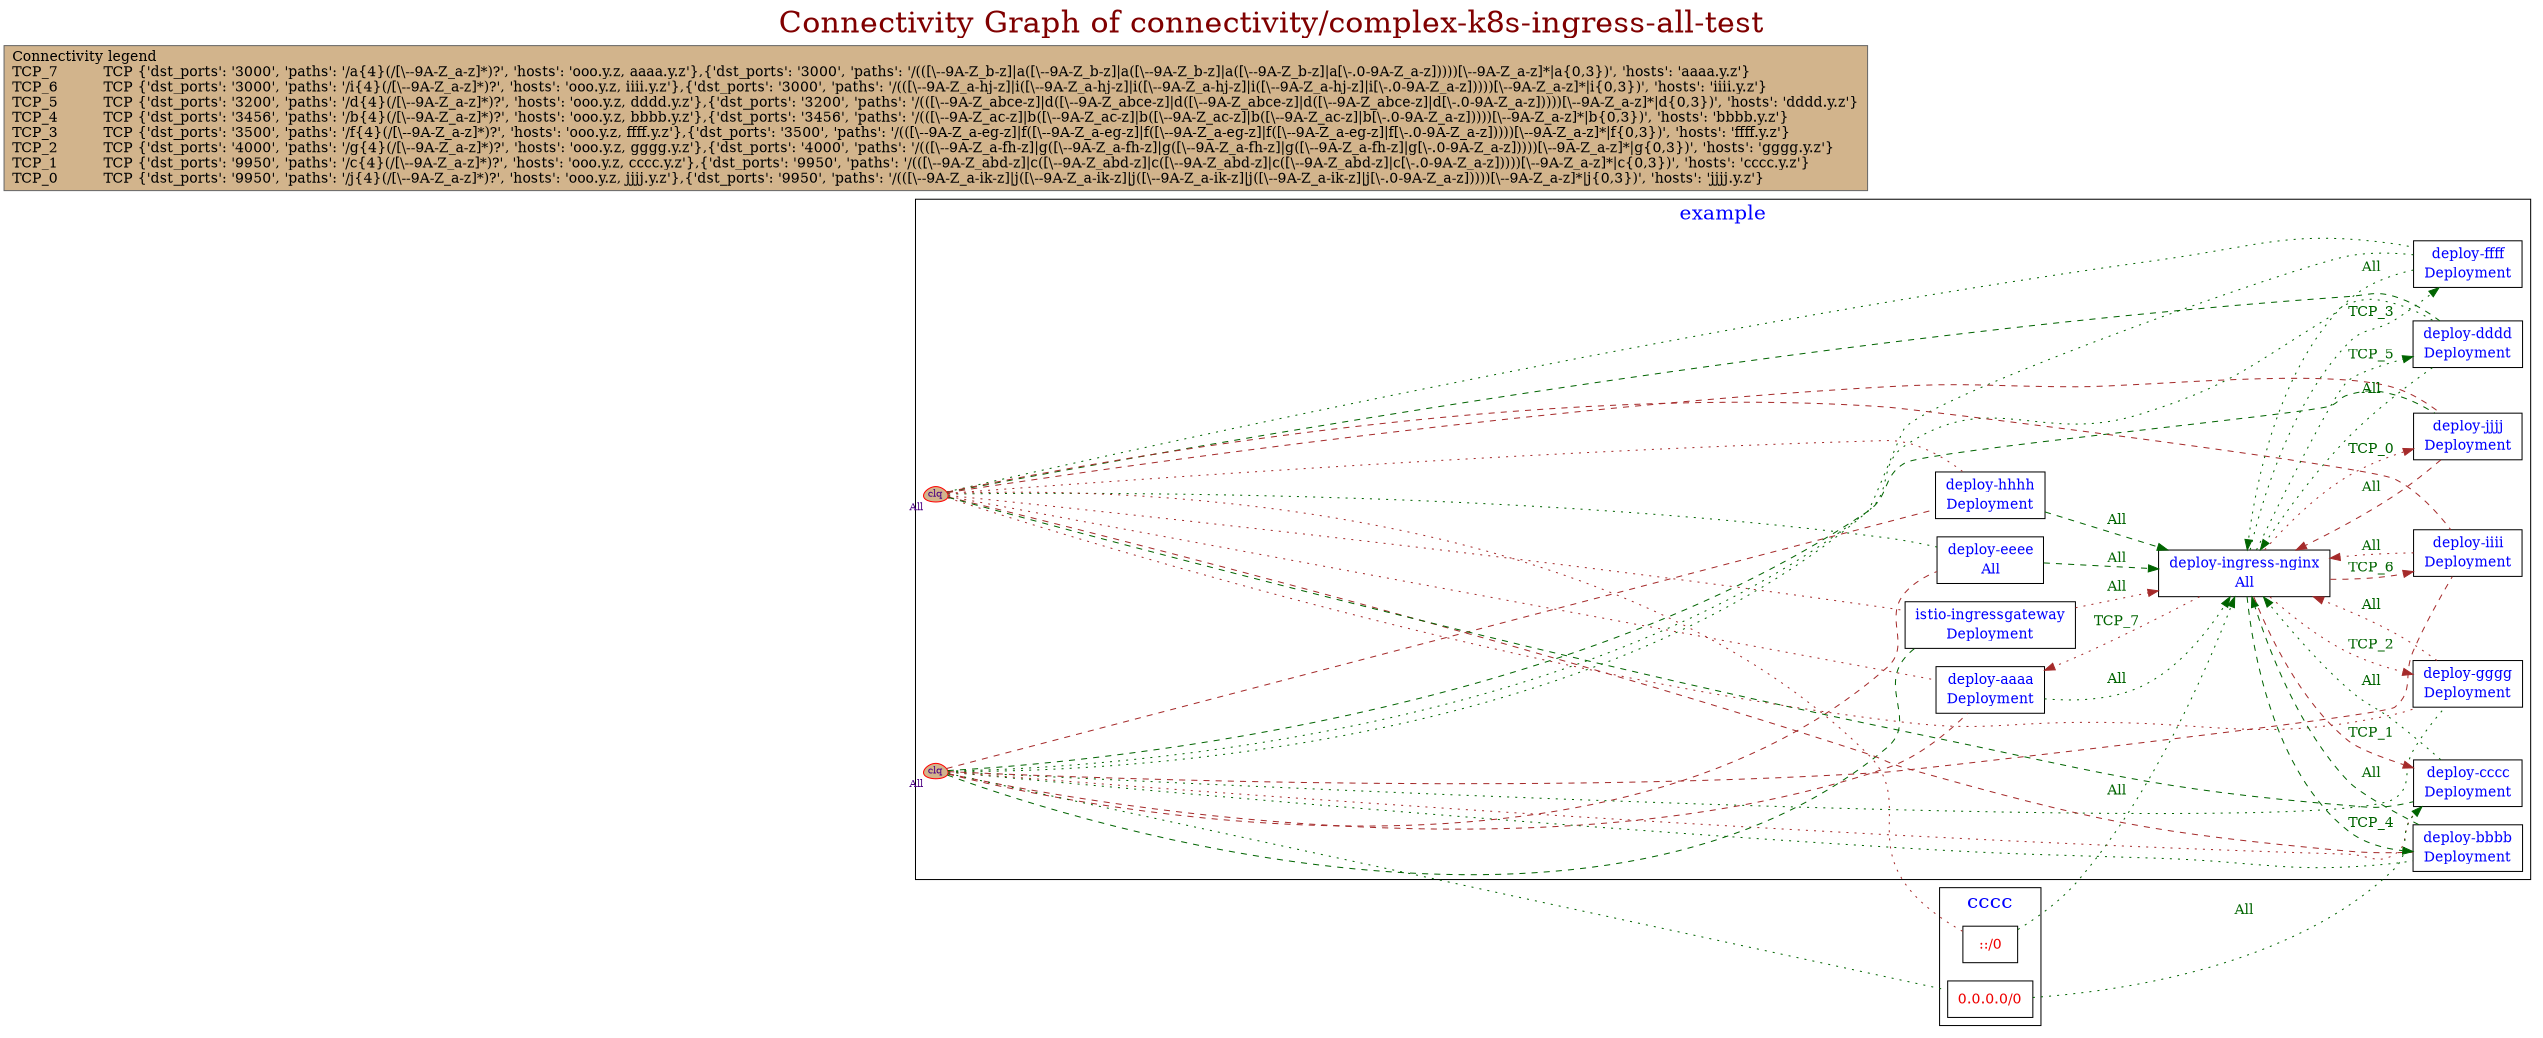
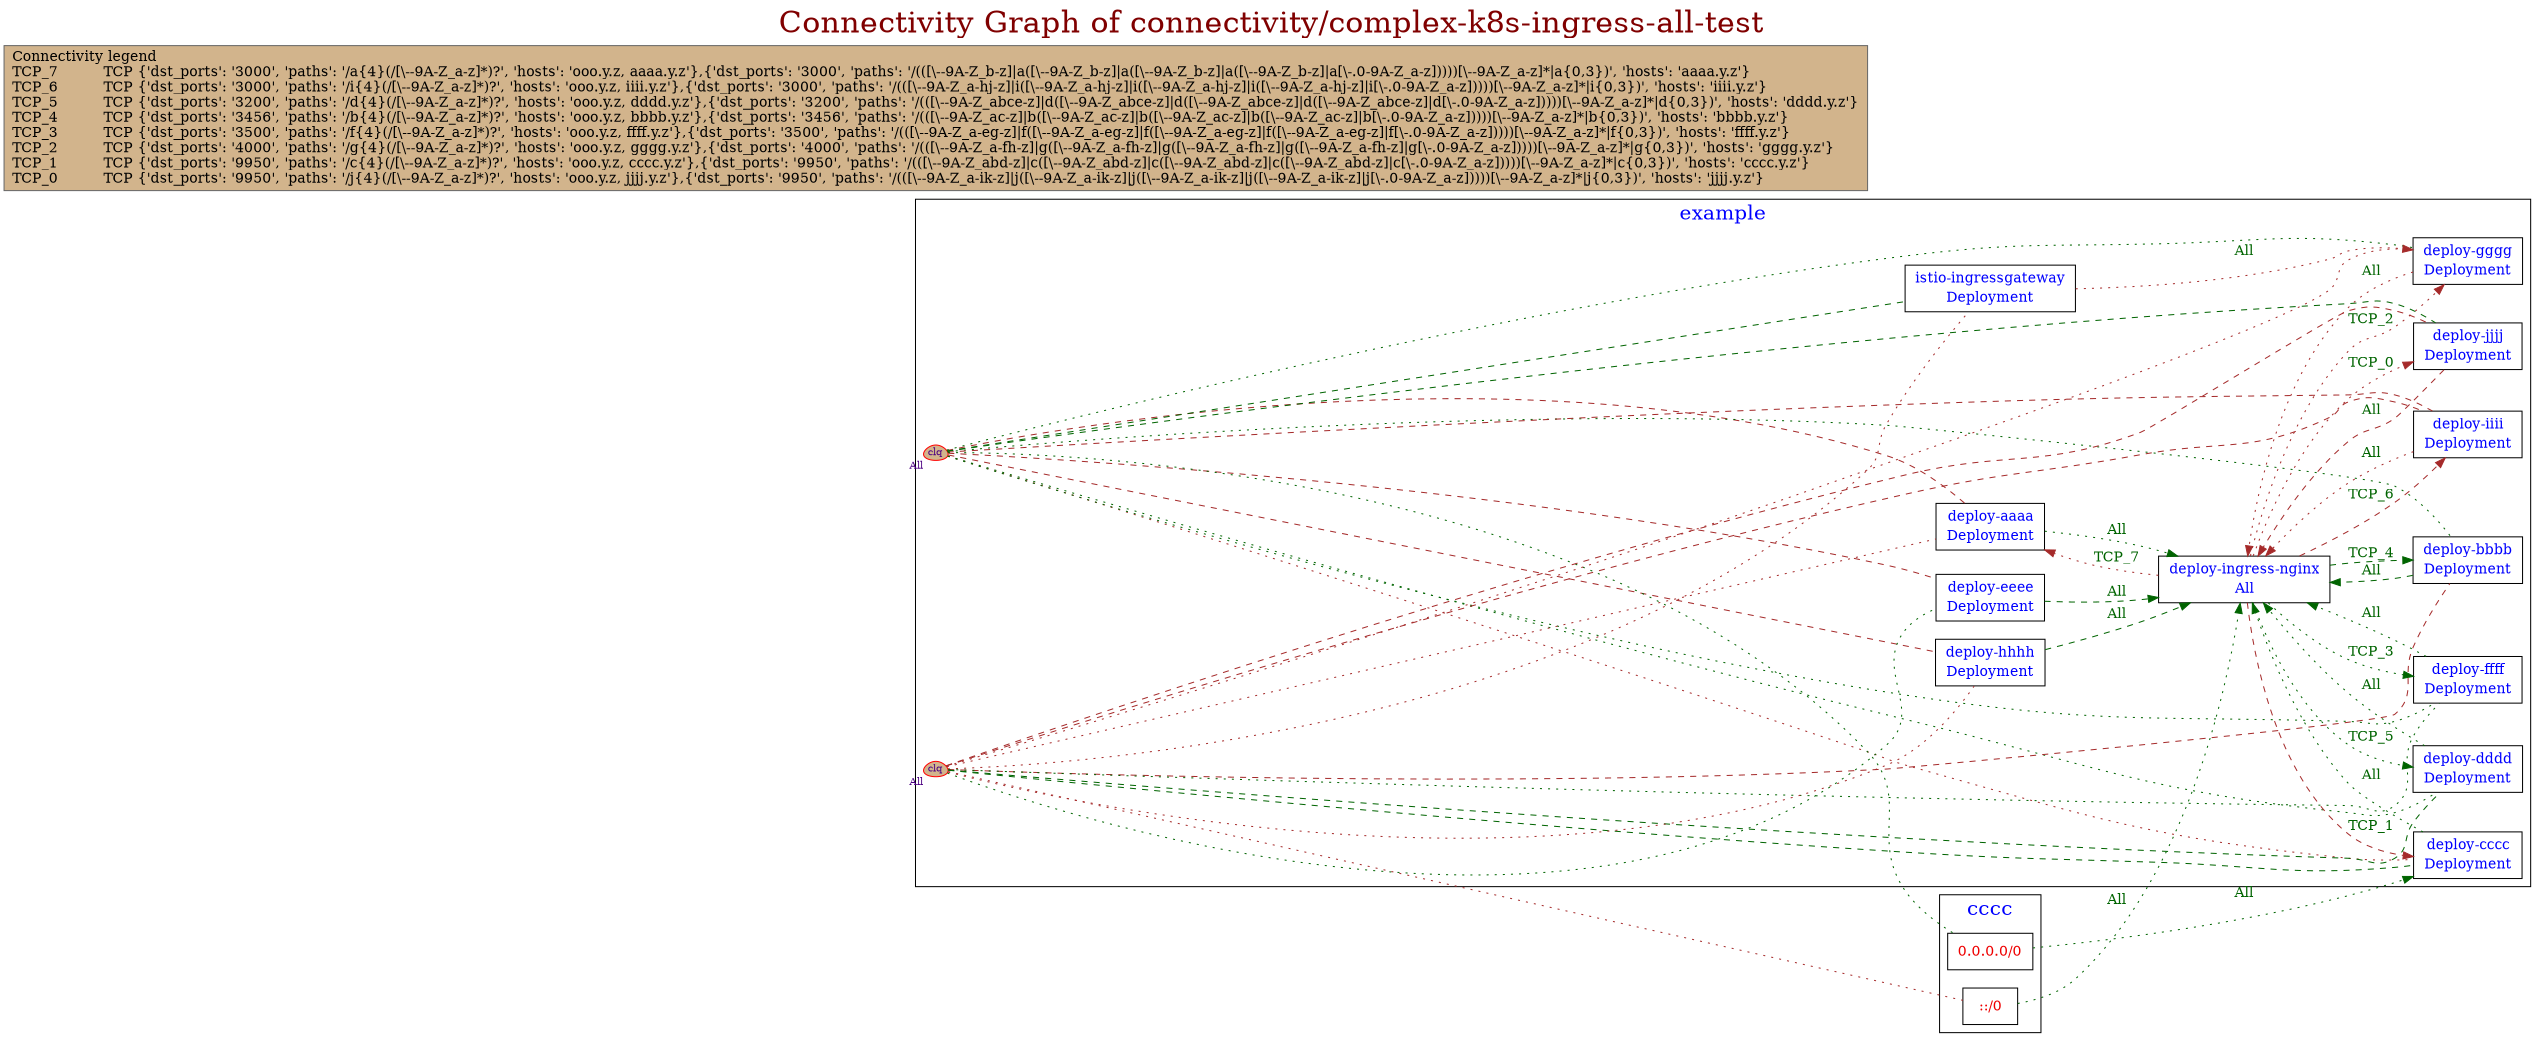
node "deploy-eeee": text "All" -> "Deployment"
edge "deploy-ingress-nginx" -- "istio-ingressgateway": now "deploy-gggg" -- "istio-ingressgateway"
